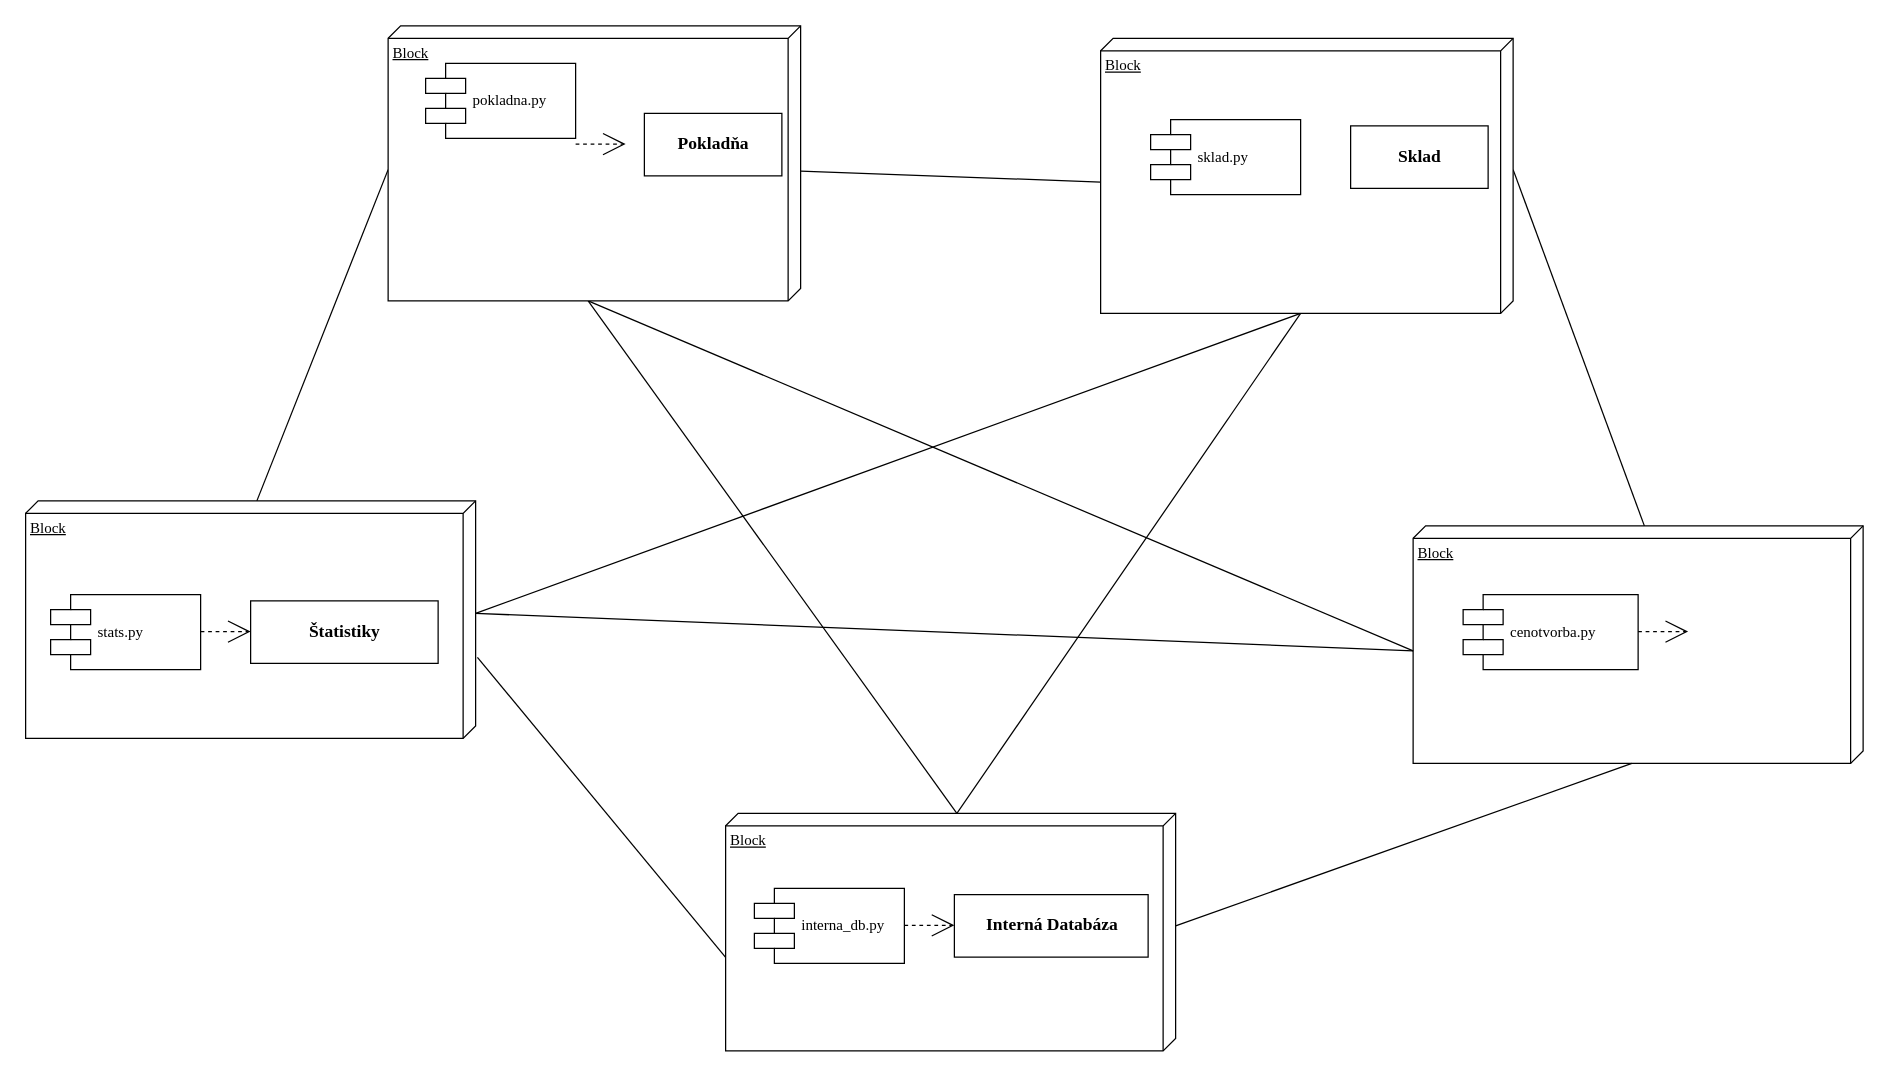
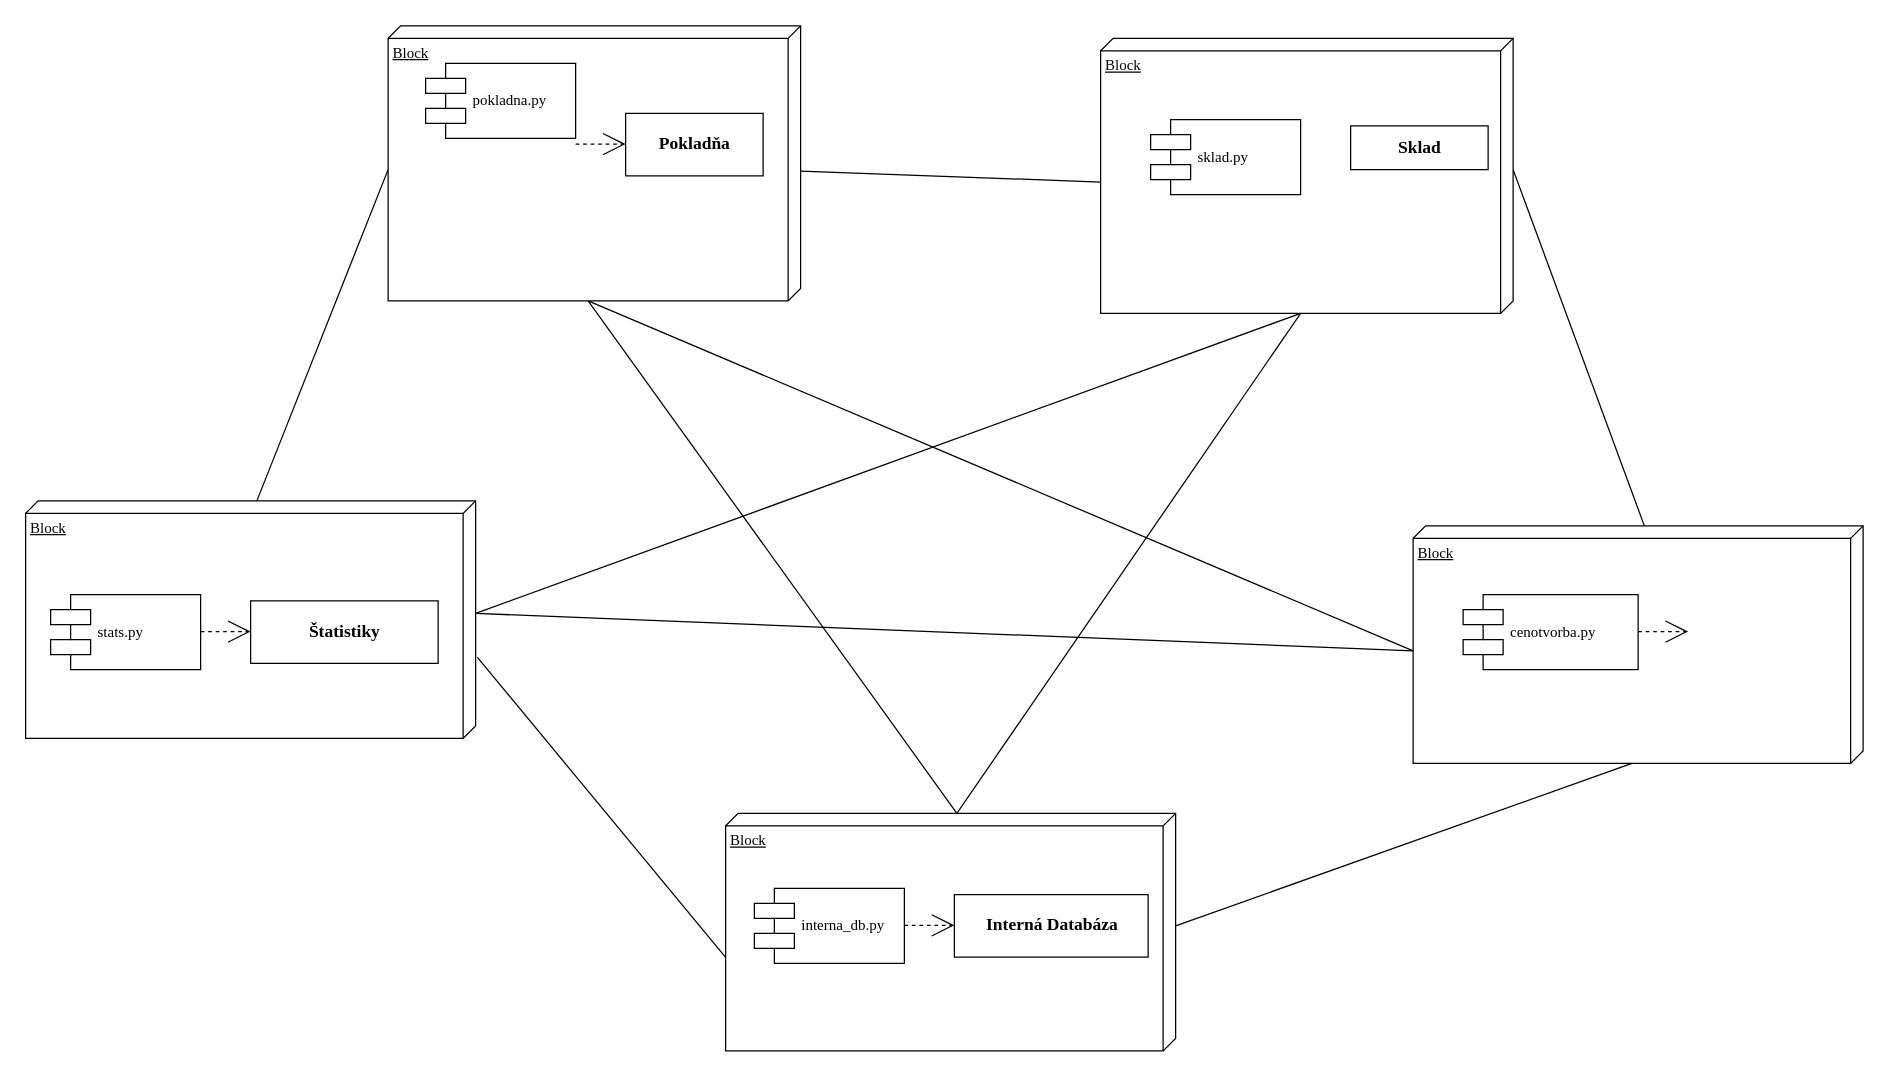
node "Pokladňa": moved (713, 144) -> (694, 144)
node "Sklad": size 138x63 -> 138x44
